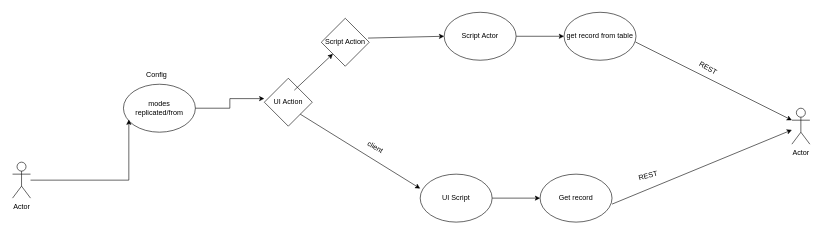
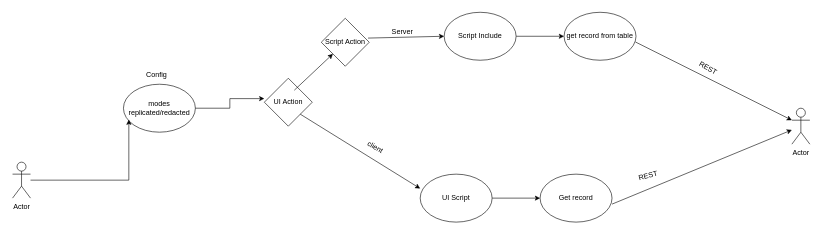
node "Server": added
node "Script Actor": label "Script Actor" -> "Script Include"
node "modes replicated/from": label "modes replicated/from" -> "modes replicated/redacted"
